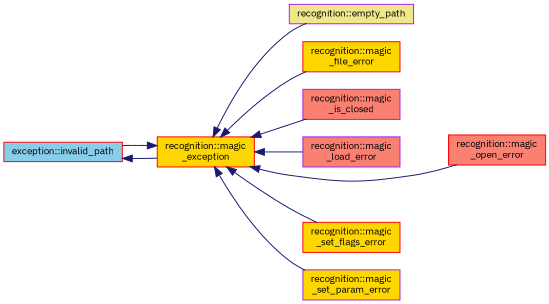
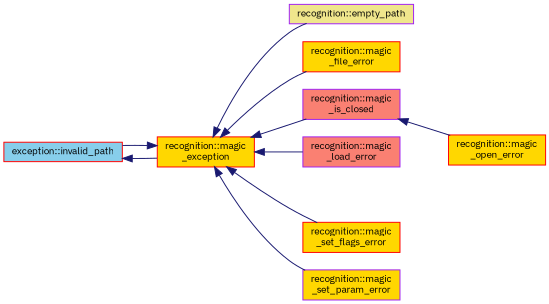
node "recognition::magic _open_error": fillcolor salmon -> gold
edge "recognition::magic _open_error" -> "recognition::magic _exception": now "recognition::magic _open_error" -> "recognition::magic _is_closed"
